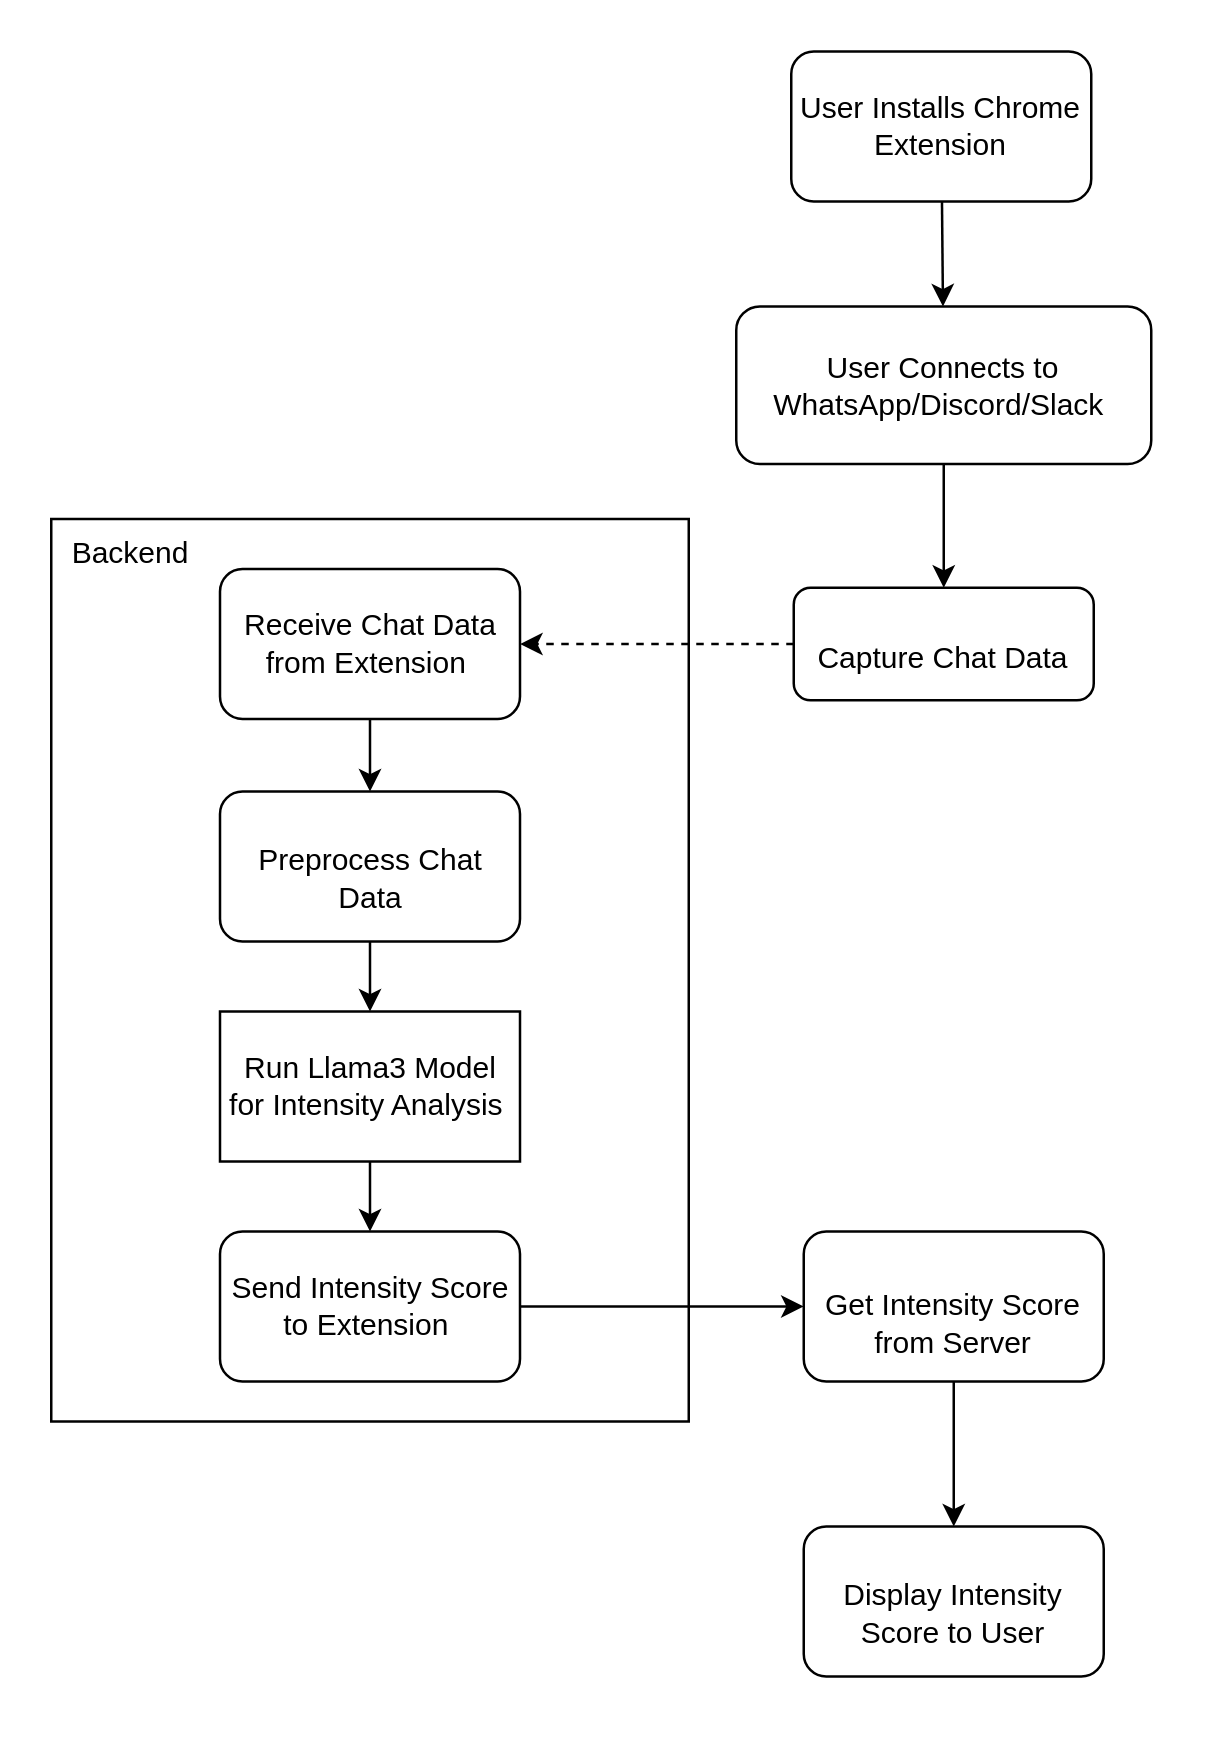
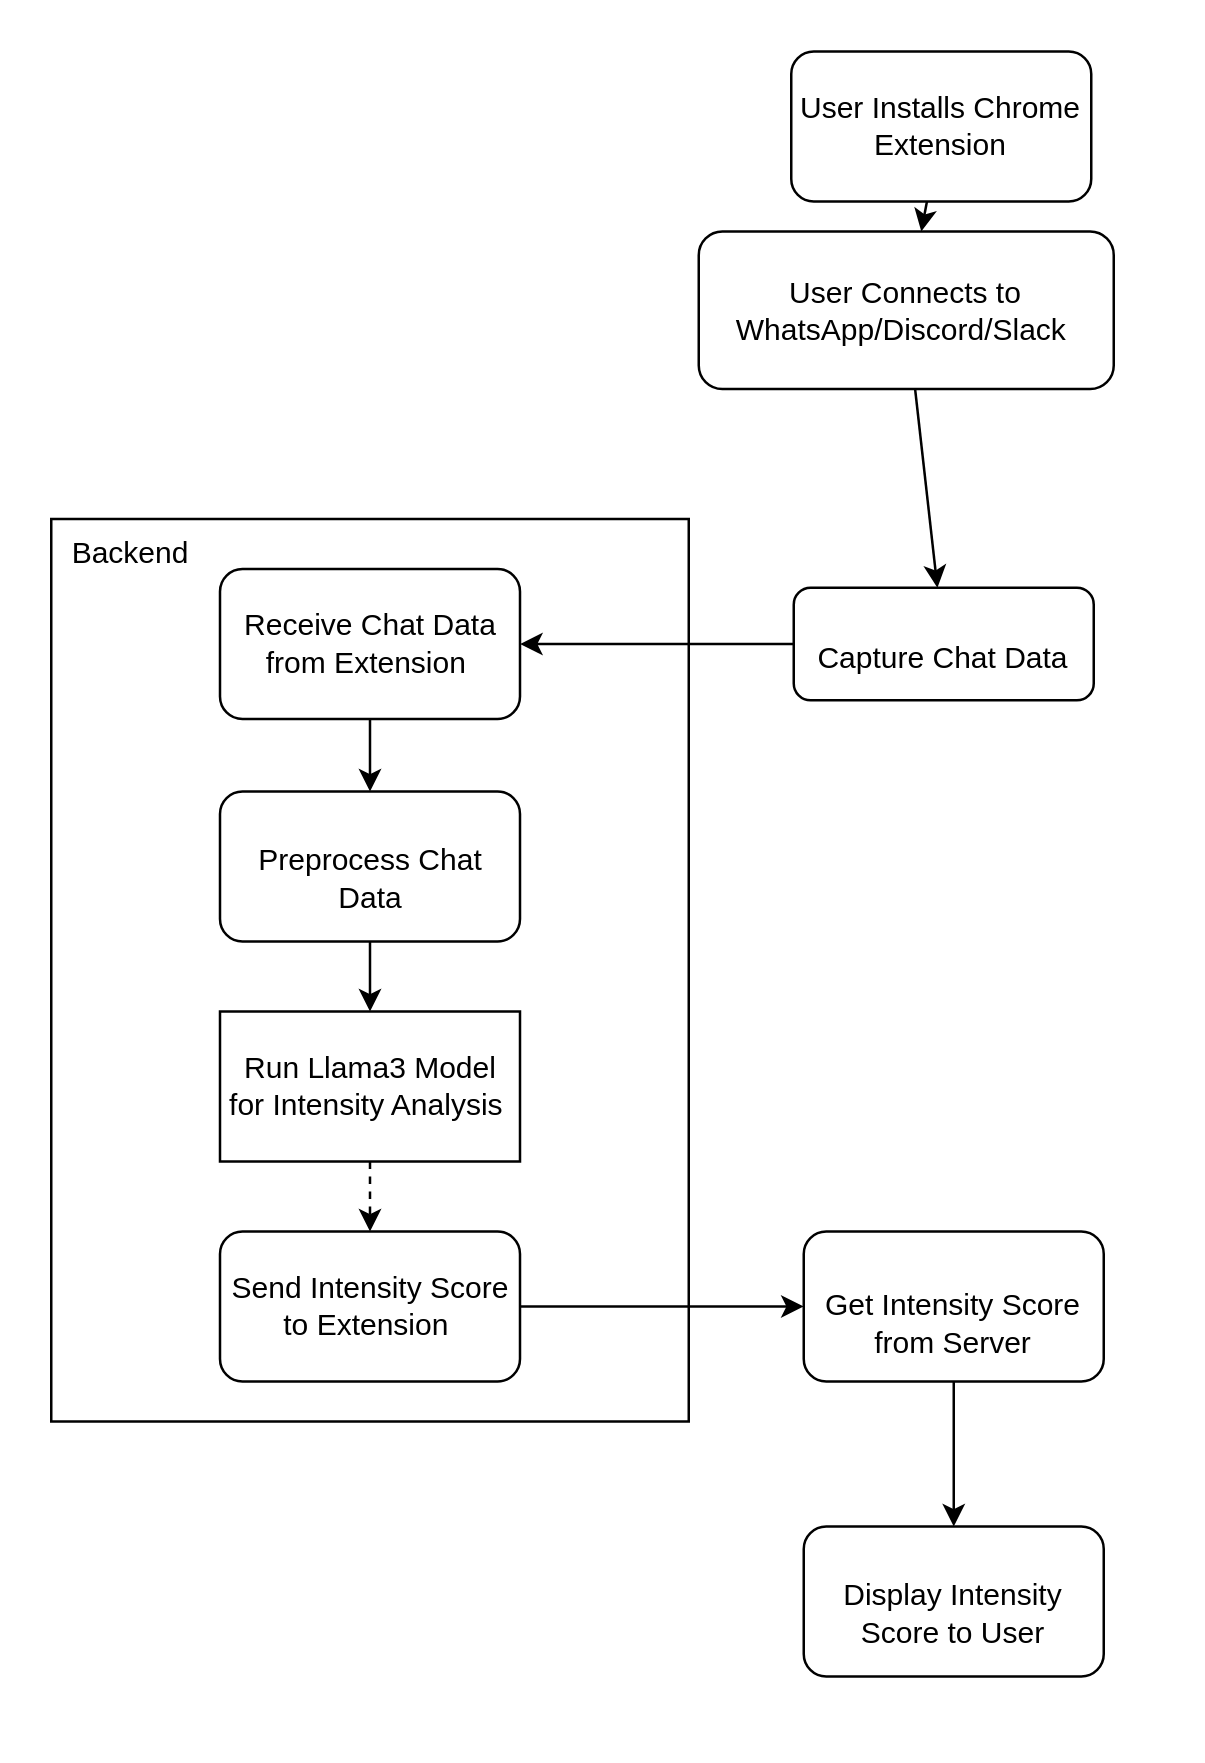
node "User Connects to WhatsApp/Discord/Slack": moved (944, 385) -> (906, 310)
edge "Capture Chat Data" -> "Receive Chat Data from Extension": style dashed -> solid
edge "Run Llama3 Model for Intensity Analysis" -> "Send Intensity Score to Extension": style solid -> dashed
